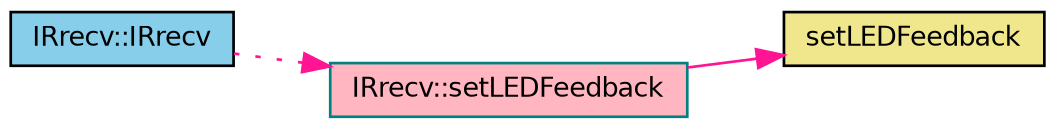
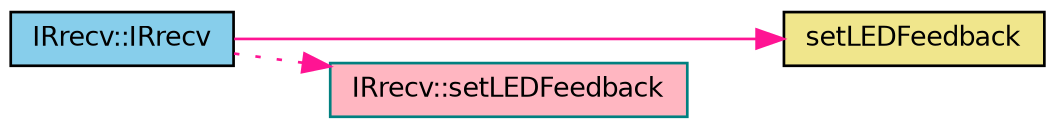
edge "IRrecv::setLEDFeedback" -> "setLEDFeedback": now "IRrecv::IRrecv" -> "setLEDFeedback"
